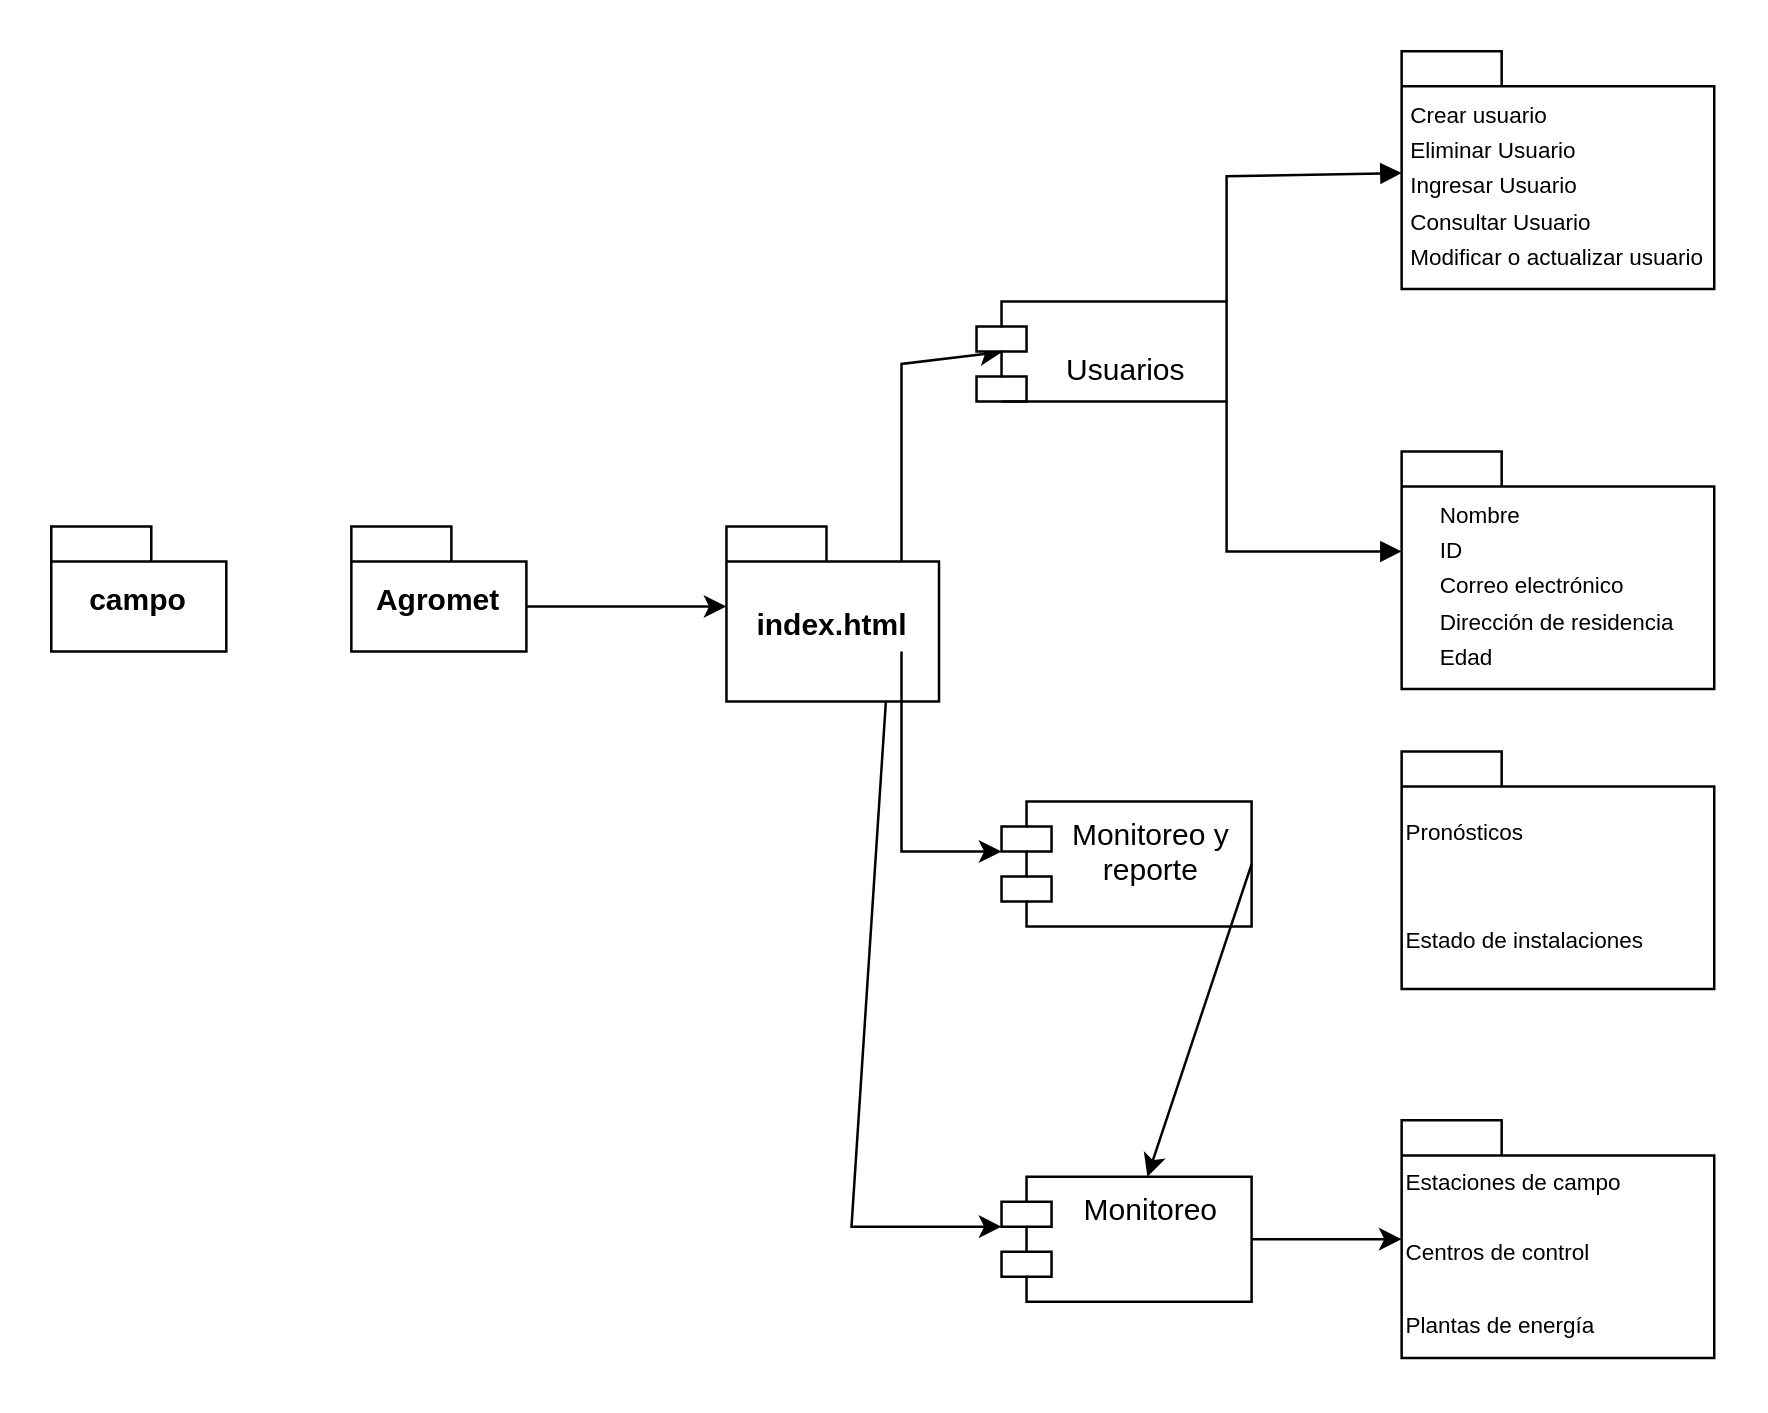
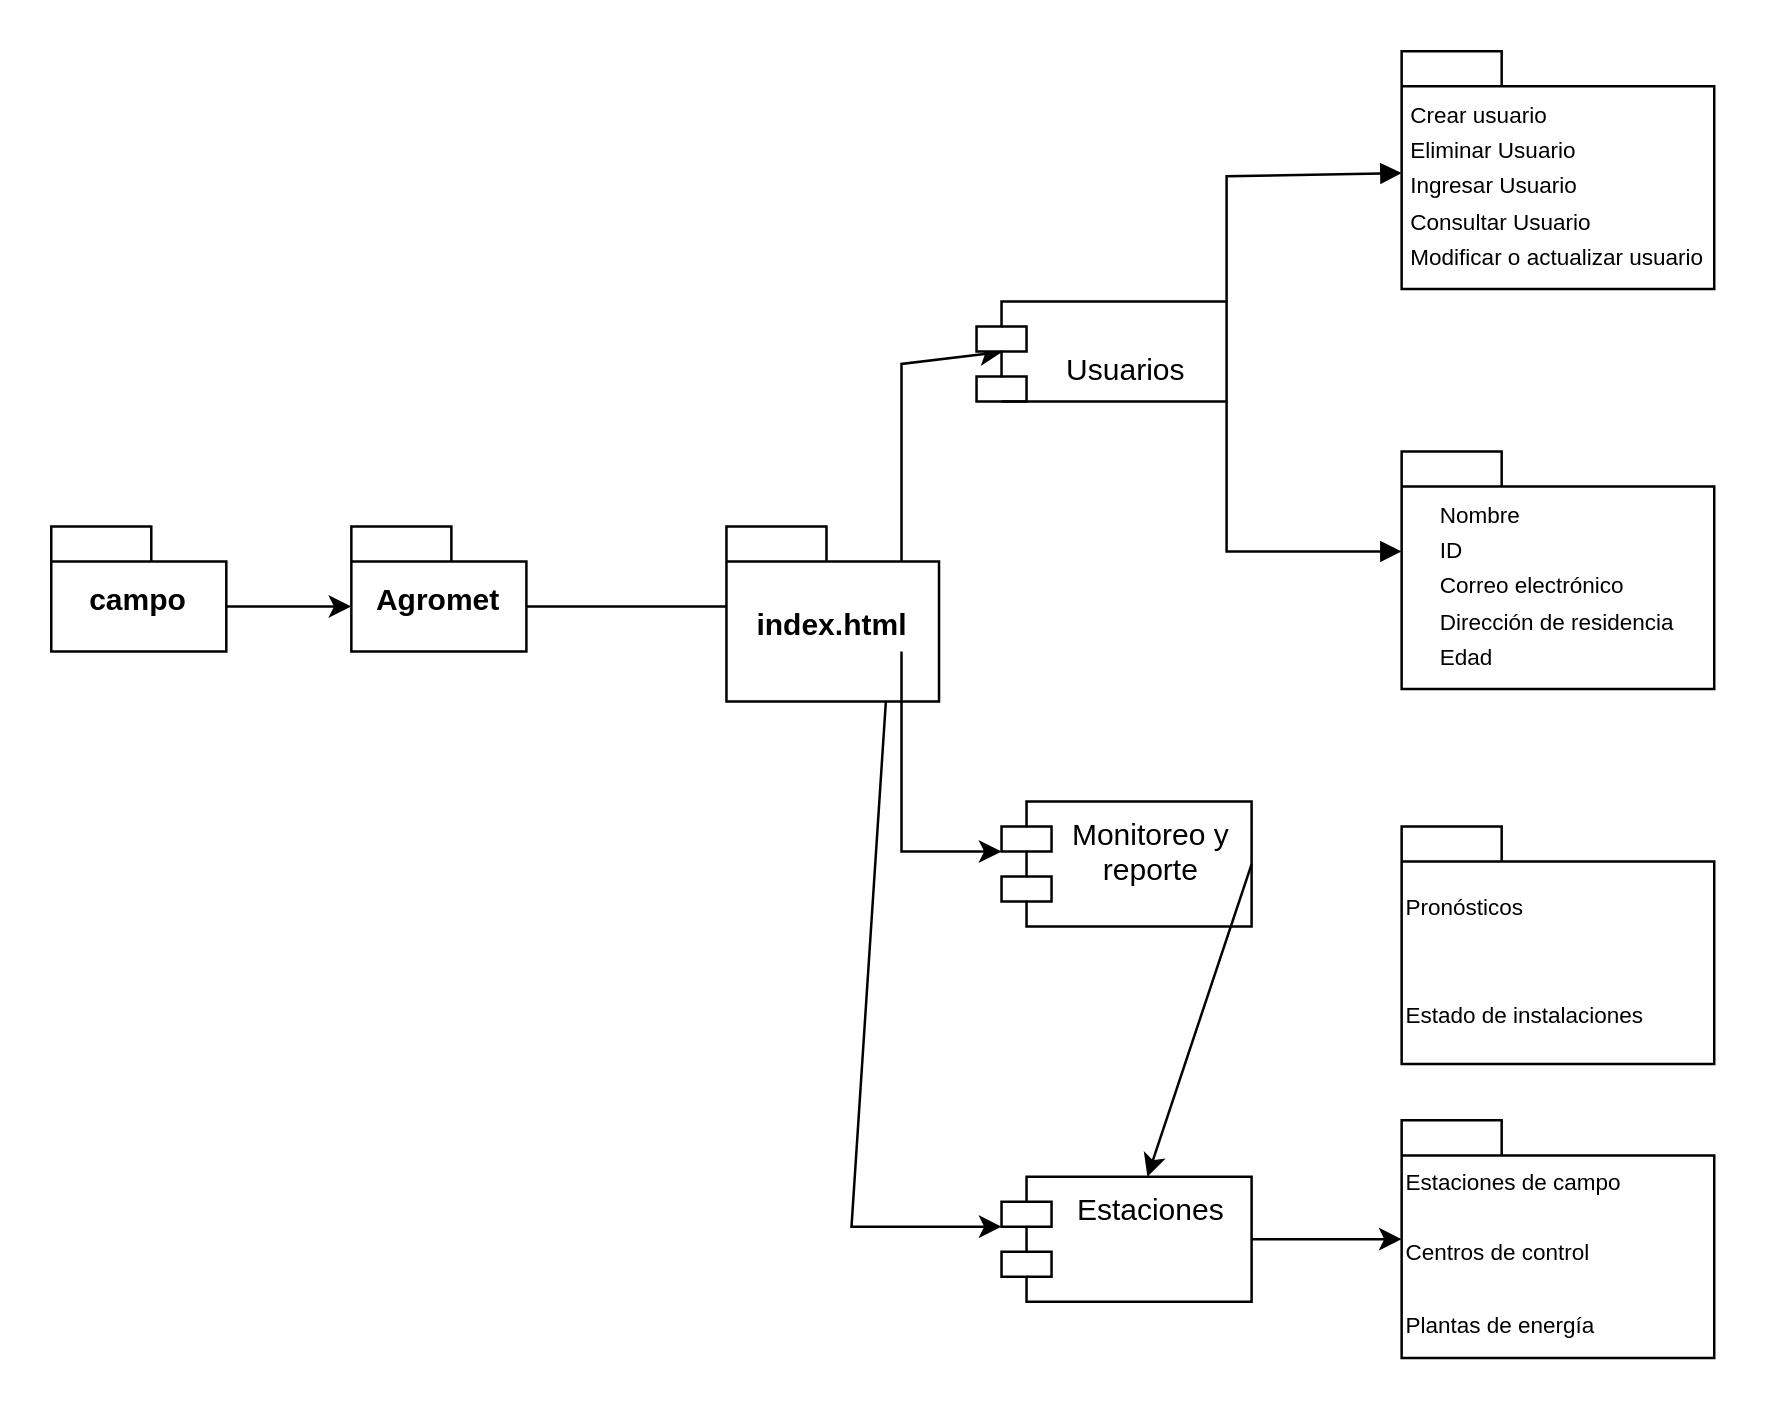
edge "campo" -> "Agromet": added
edge "Agromet" -> "index.html": arrowhead classic -> none
node "Pronósticos Estado de instalaciones": moved (1558, 870) -> (1558, 945)
node "Monitoreo": label "Monitoreo" -> "Estaciones"
